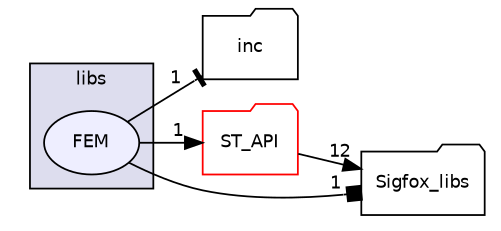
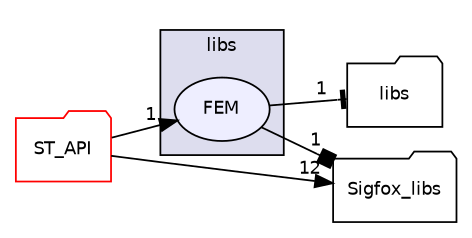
node "inc": label "inc" -> "libs"
edge "FEM" -> "ST_API": reversed
